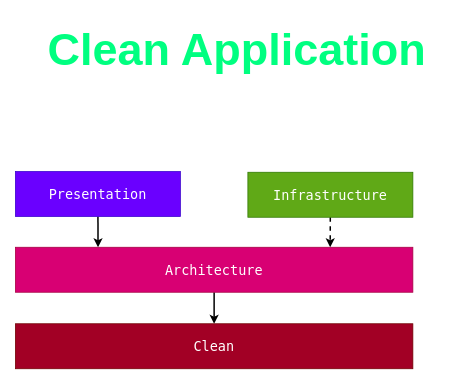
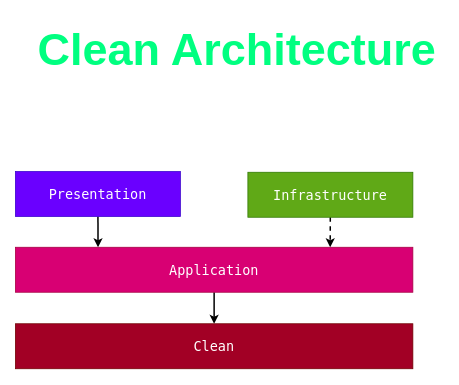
node "Clean Application": label "Clean Application" -> "Clean Architecture"
node "Architecture": label "Architecture" -> "Application"
